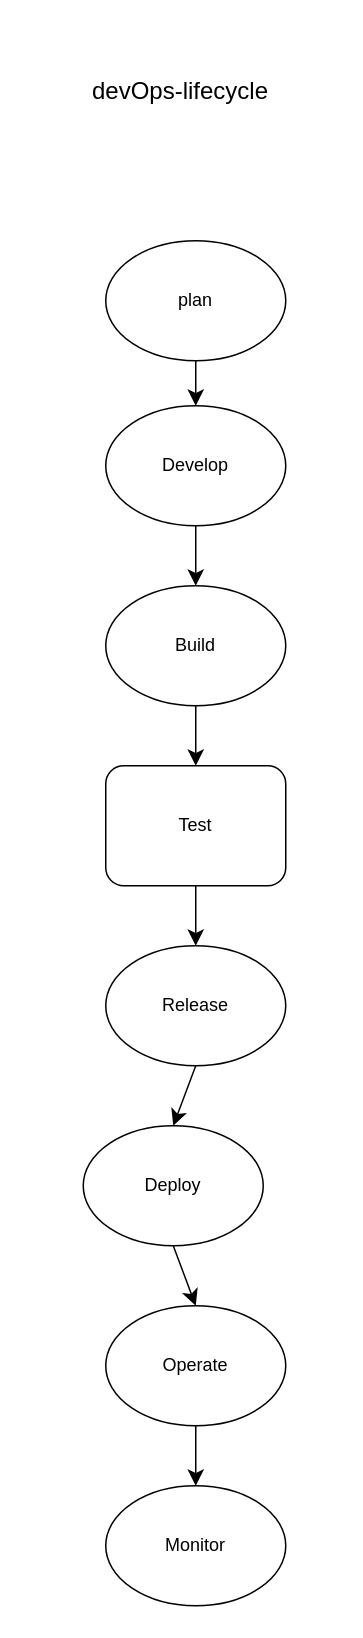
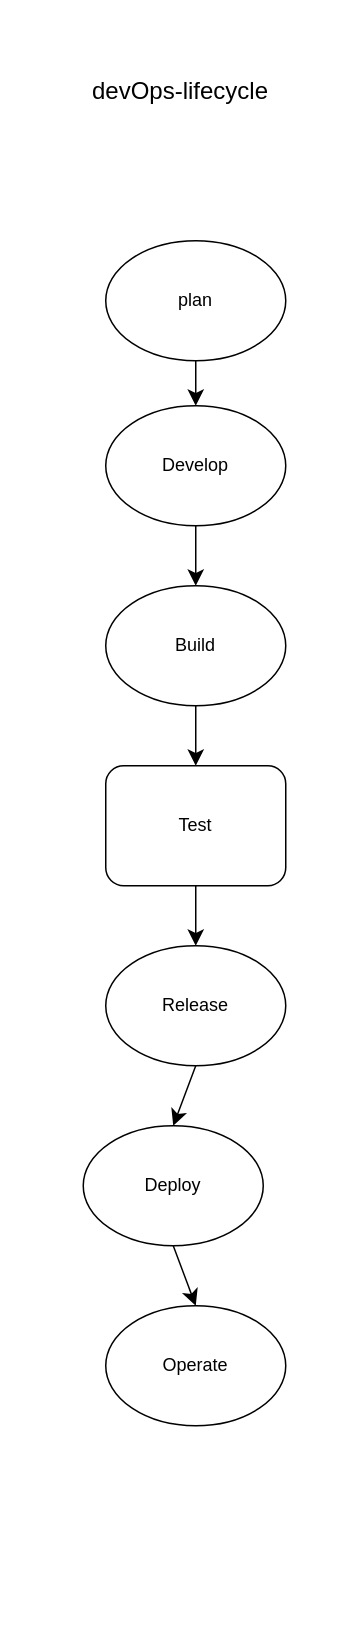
edge "Operate" -> "Monitor": removed
node "Monitor": removed
